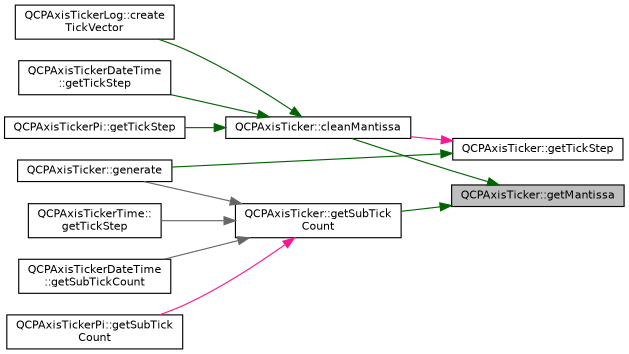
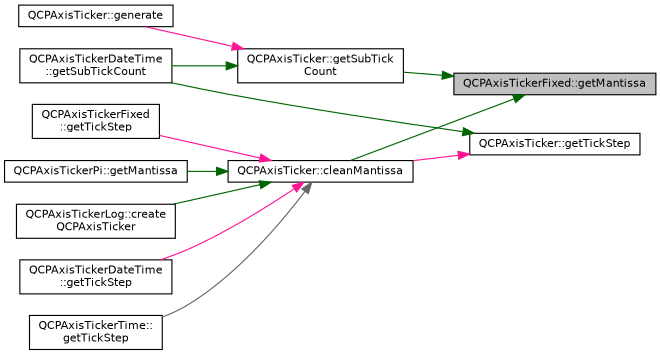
node "QCPAxisTickerLog::create TickVector": label "QCPAxisTickerLog::create TickVector" -> "QCPAxisTickerLog::create QCPAxisTicker"
edge "QCPAxisTickerDateTime ::getTickStep" -> "QCPAxisTicker::cleanMantissa": color darkgreen -> deeppink
node "QCPAxisTickerFixed ::getTickStep": added
node "QCPAxisTickerPi::getTickStep": label "QCPAxisTickerPi::getTickStep" -> "QCPAxisTickerPi::getMantissa"
edge "QCPAxisTicker::generate" -> "QCPAxisTicker::getTickStep": now "QCPAxisTickerDateTime ::getSubTickCount" -> "QCPAxisTicker::getTickStep"
edge "QCPAxisTicker::generate" -> "QCPAxisTicker::getSubTick Count": color gray40 -> deeppink
node "QCPAxisTicker::getMantissa": label "QCPAxisTicker::getMantissa" -> "QCPAxisTickerFixed::getMantissa"
edge "QCPAxisTickerTime:: getTickStep" -> "QCPAxisTicker::getSubTick Count": now "QCPAxisTickerTime:: getTickStep" -> "QCPAxisTicker::cleanMantissa"
edge "QCPAxisTickerDateTime ::getSubTickCount" -> "QCPAxisTicker::getSubTick Count": color gray40 -> darkgreen
node "QCPAxisTickerPi::getSubTick Count": removed
